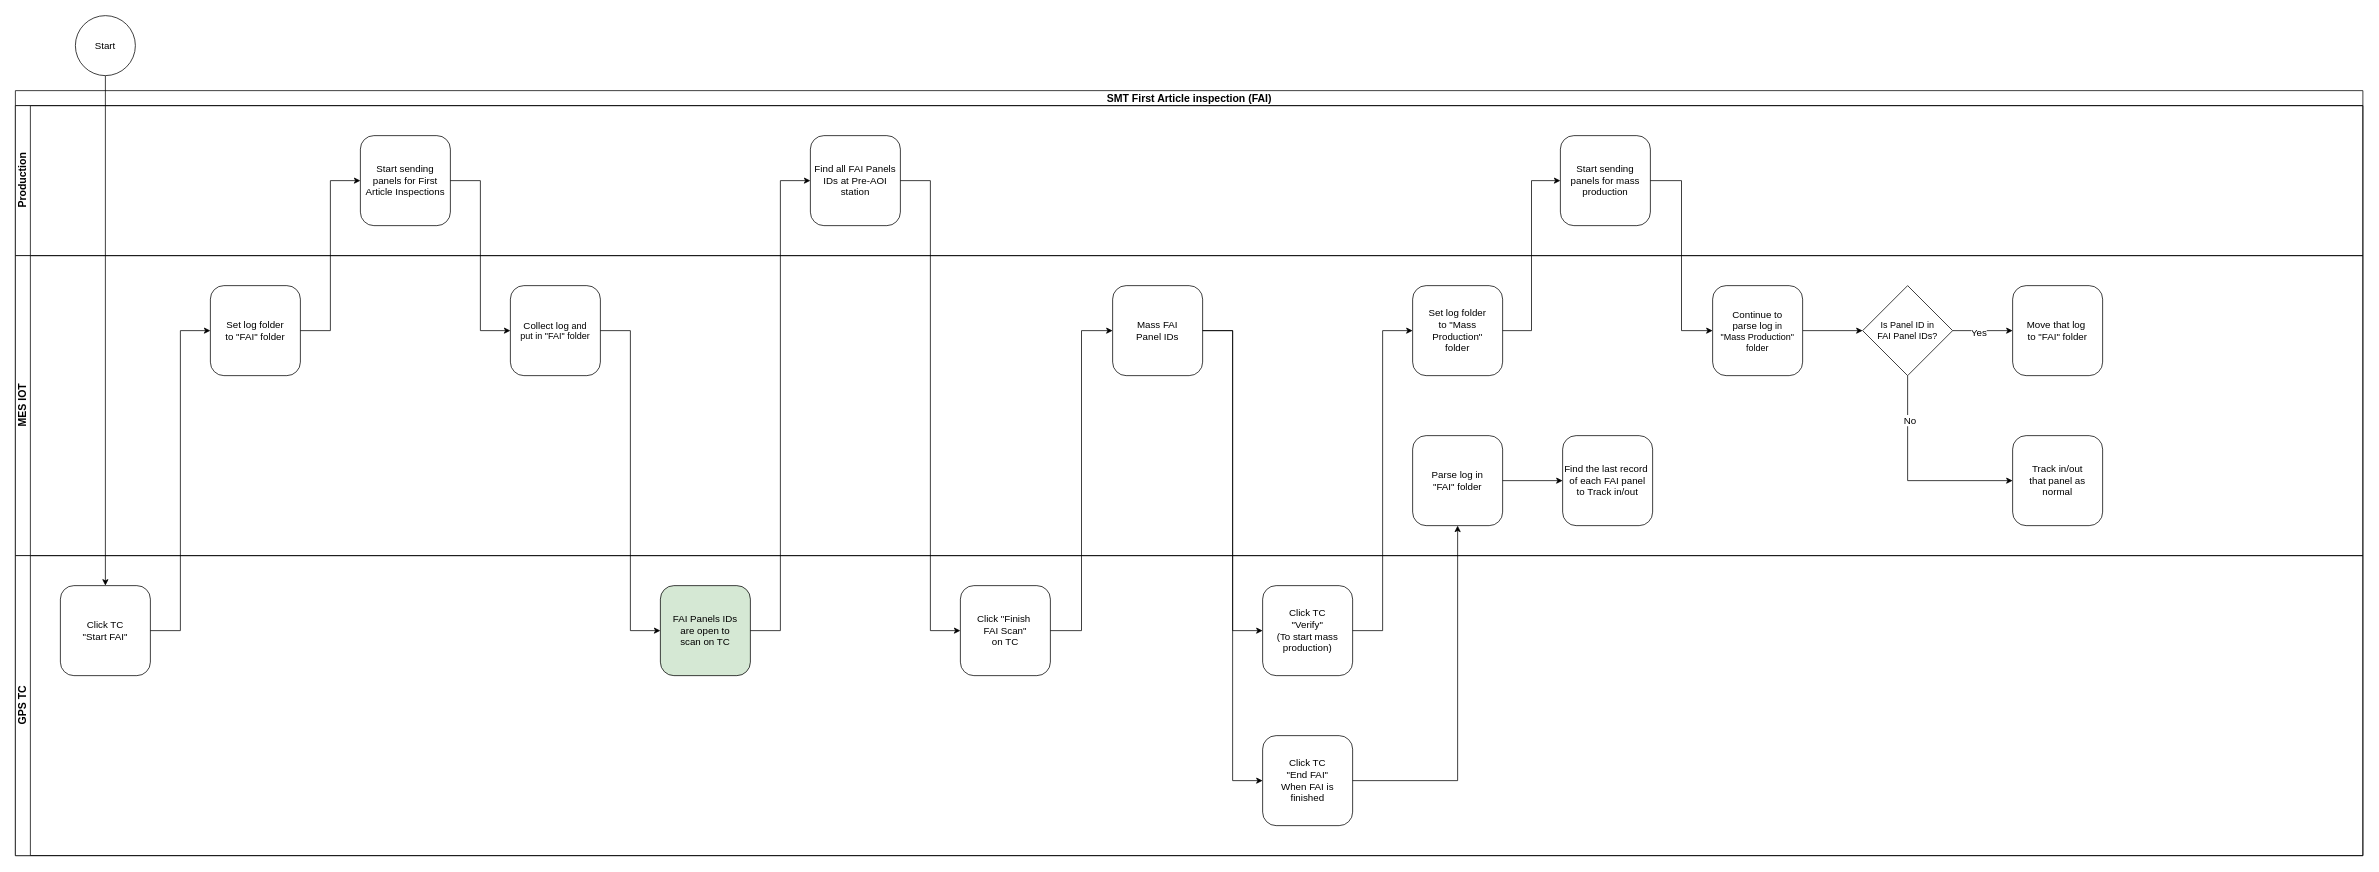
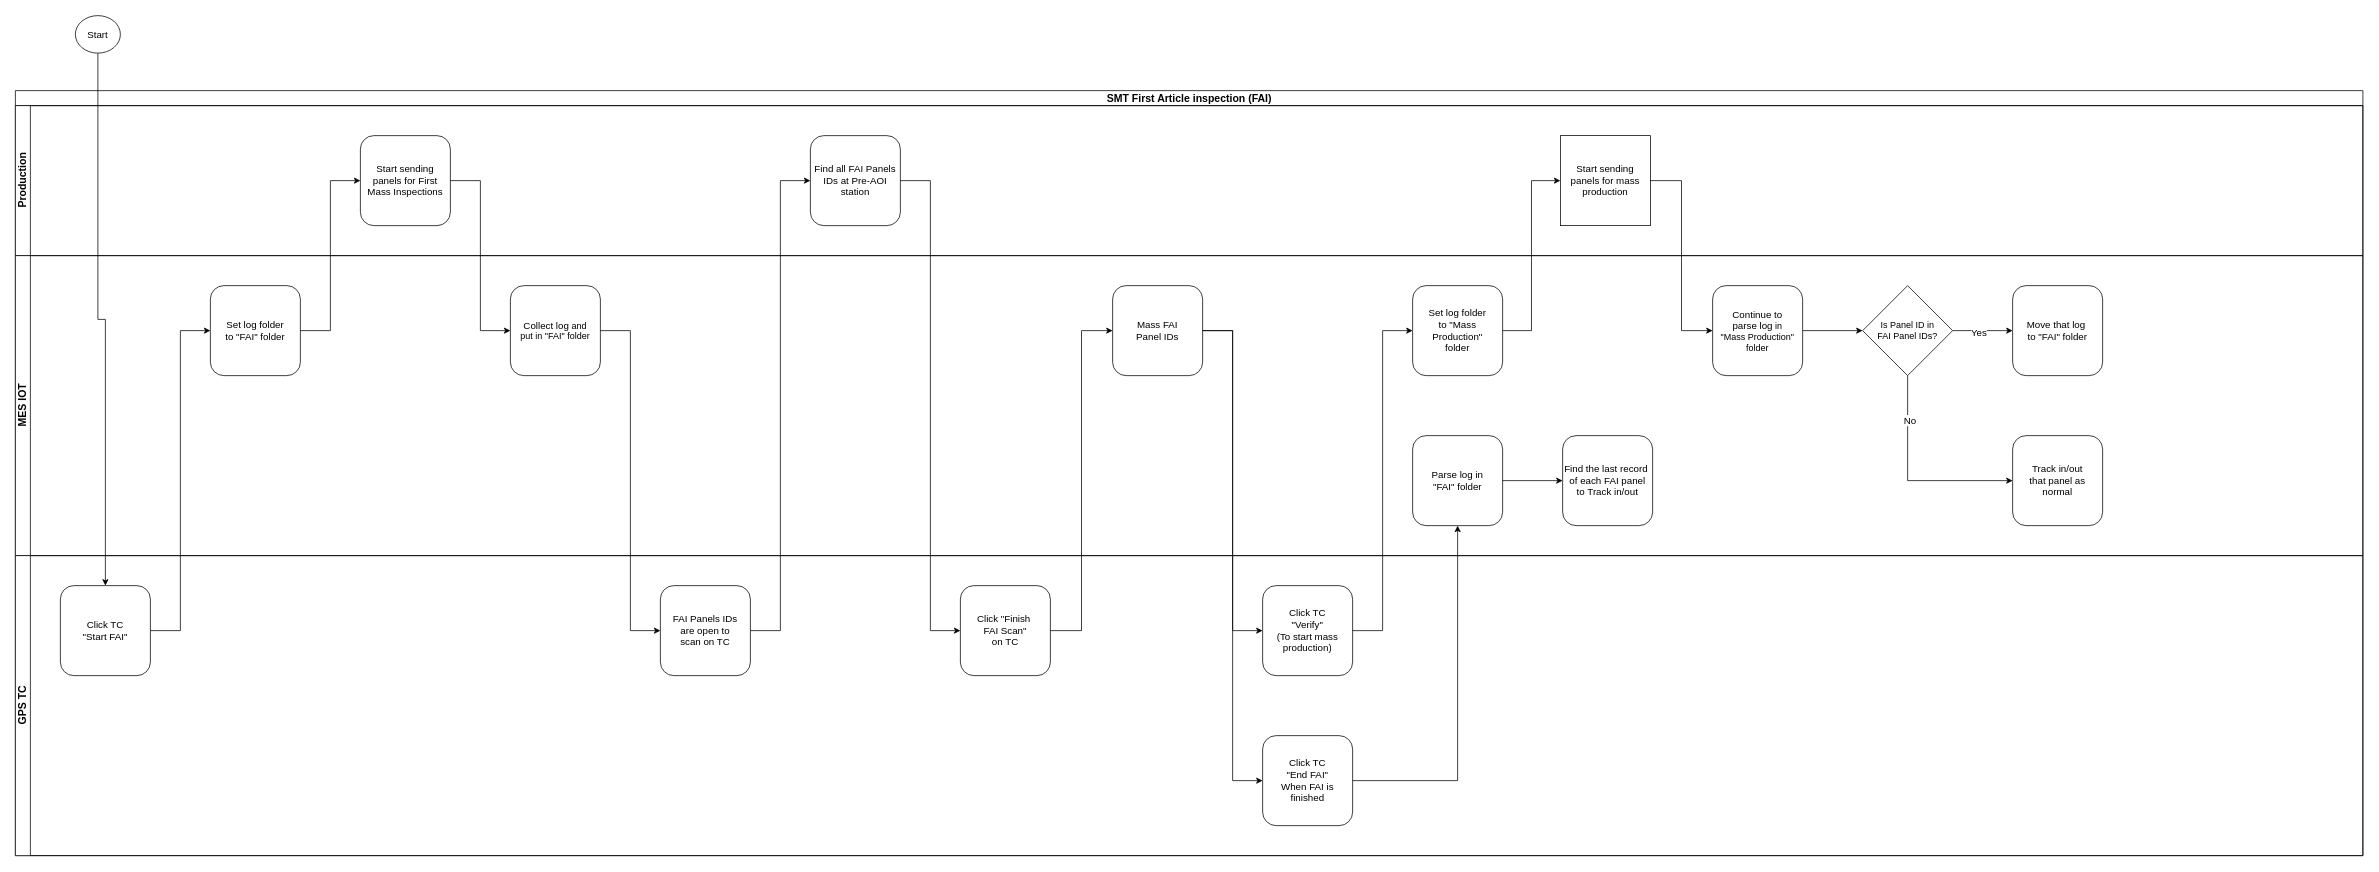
node "Start": size 60x60 -> 45x38
node "Start sending panels for First Article Inspections": label "Start sending panels for First Article Inspections" -> "Start sending panels for First Mass Inspections"
node "Start sending panels for mass production": shape rounded rectangle -> rectangle
node "FAI Panels IDs are open to scan on TC": fillcolor #d5e8d4 -> #ffffff
